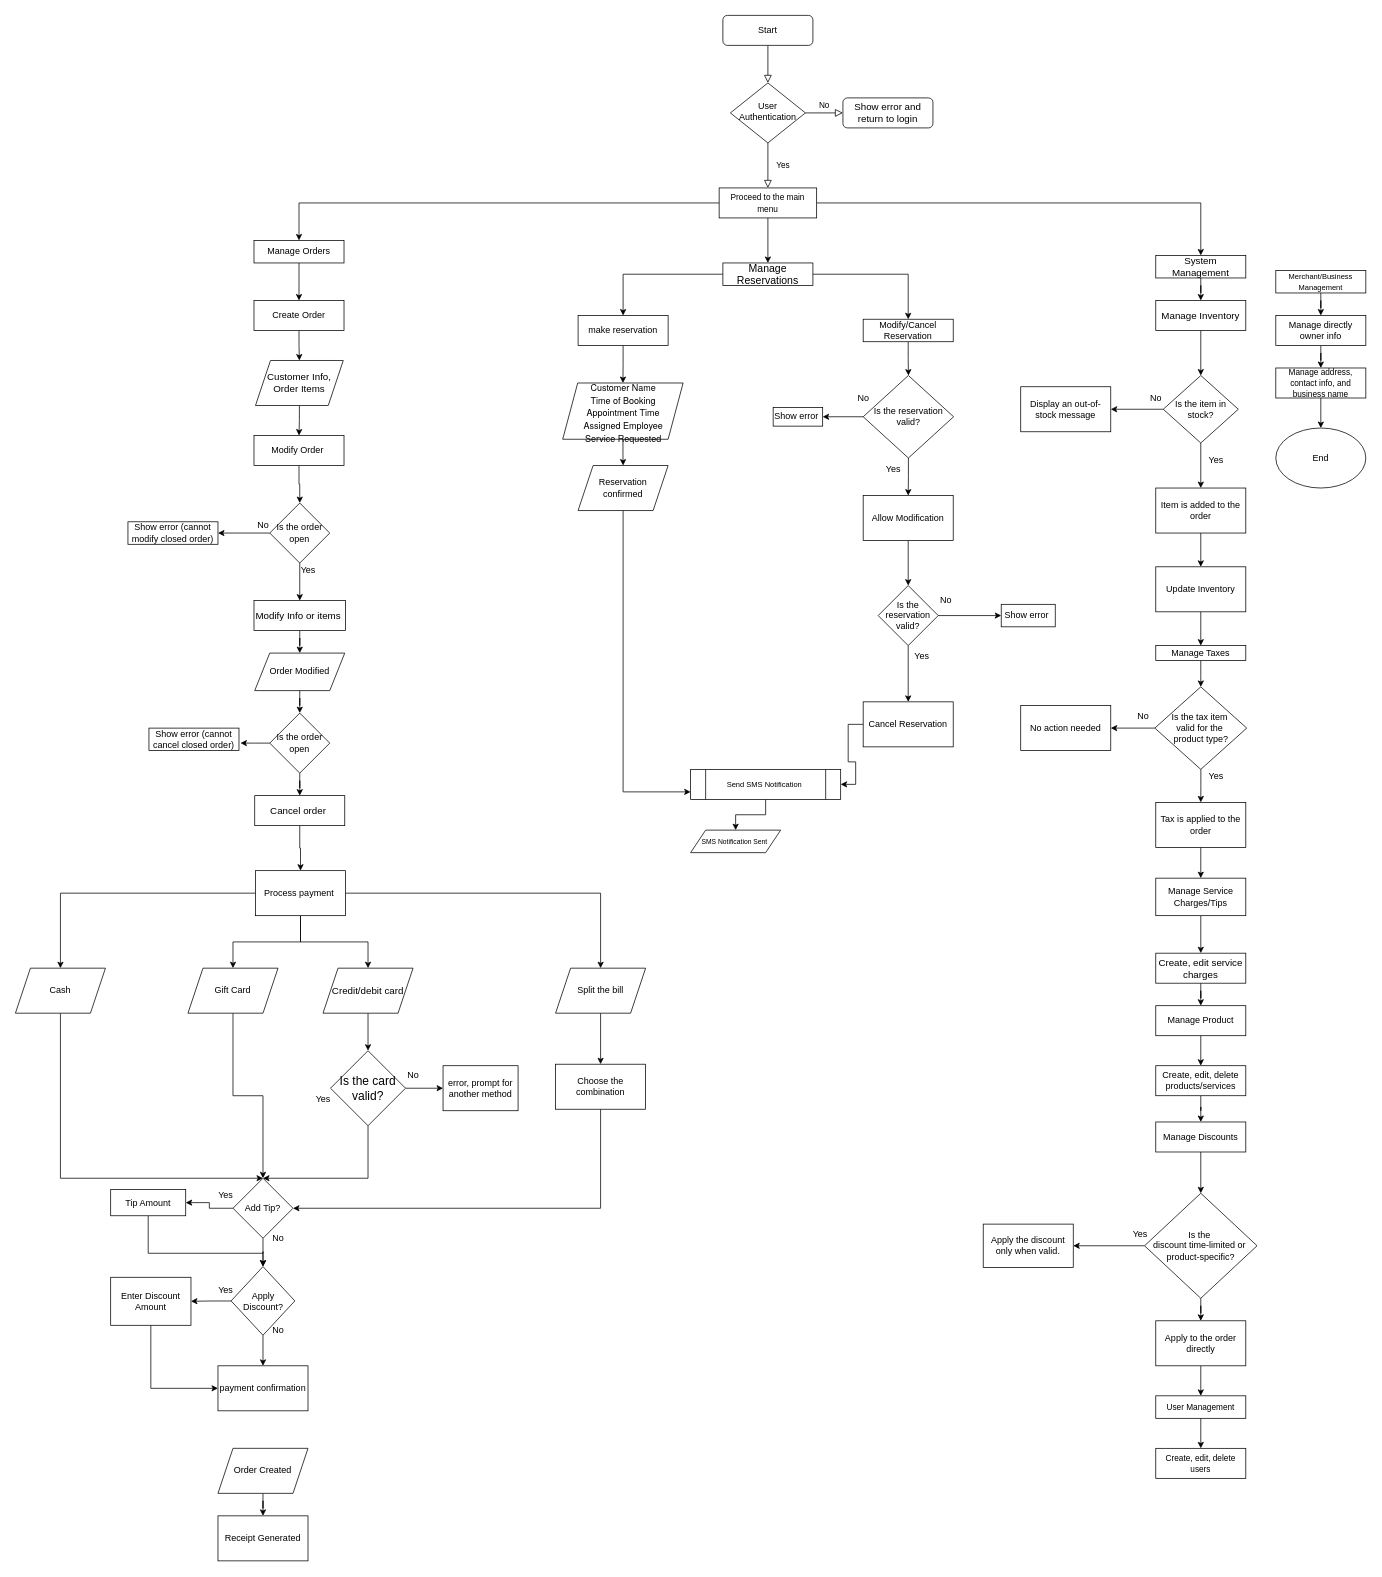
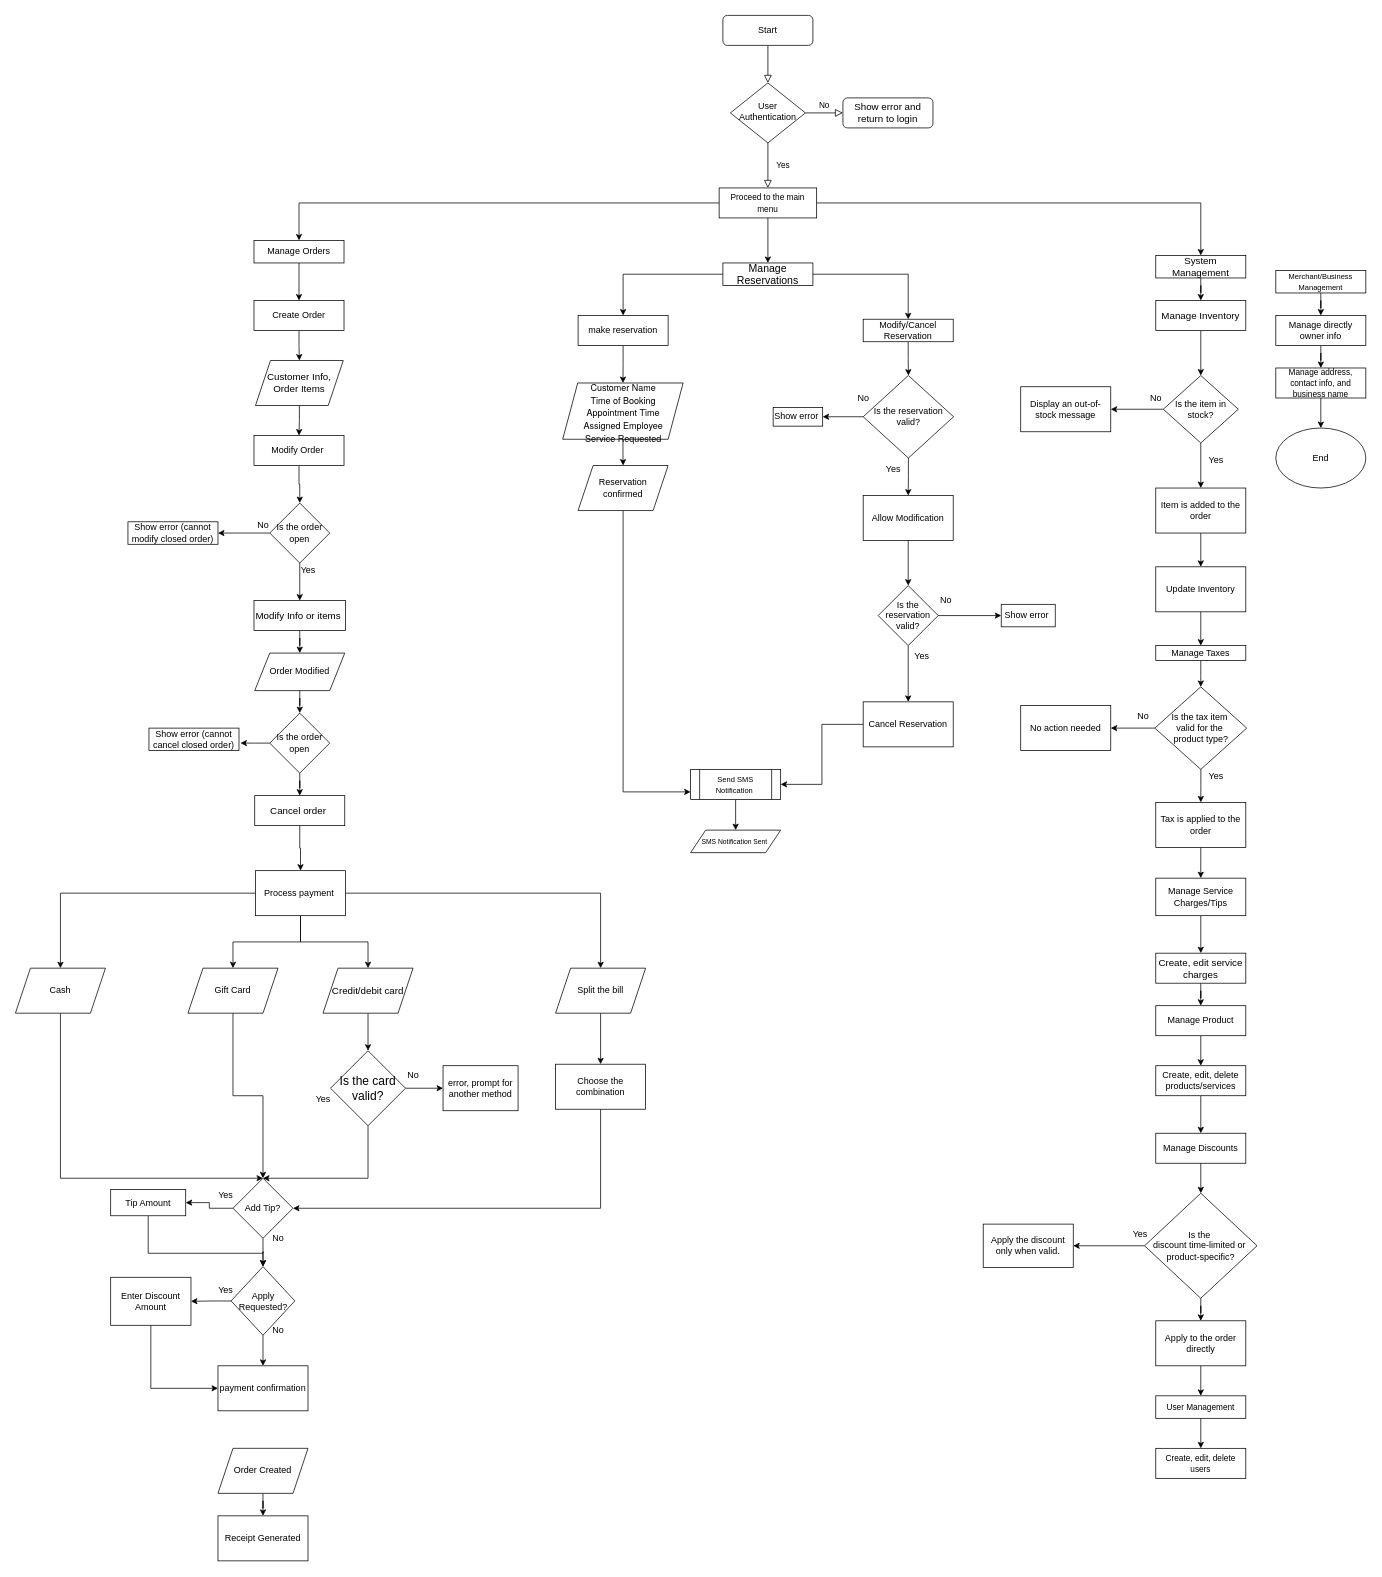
node "Send SMS Notification": size 150x30 -> 90x30
node "Manage Discounts": moved (1200, 1137) -> (1200, 1148)
node "Apply Discount?": label "Apply Discount?" -> "Apply Requested?"
